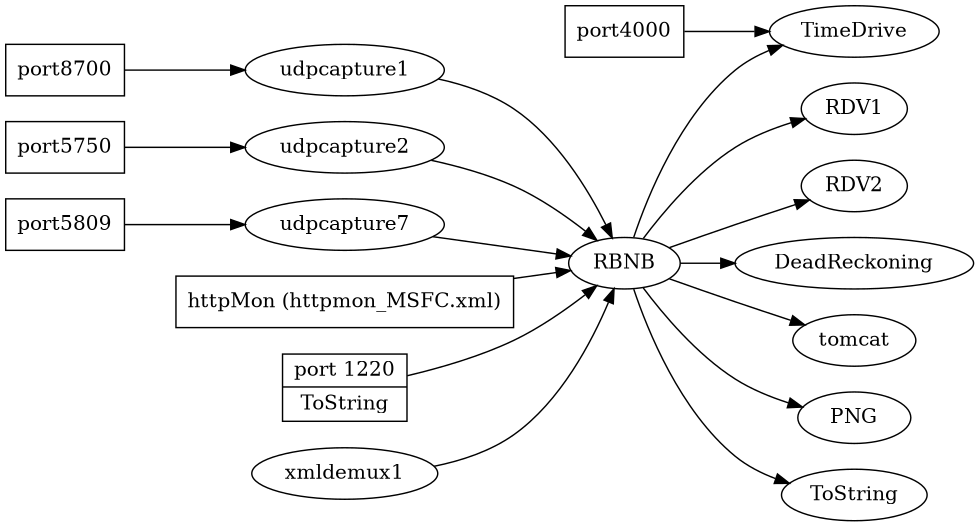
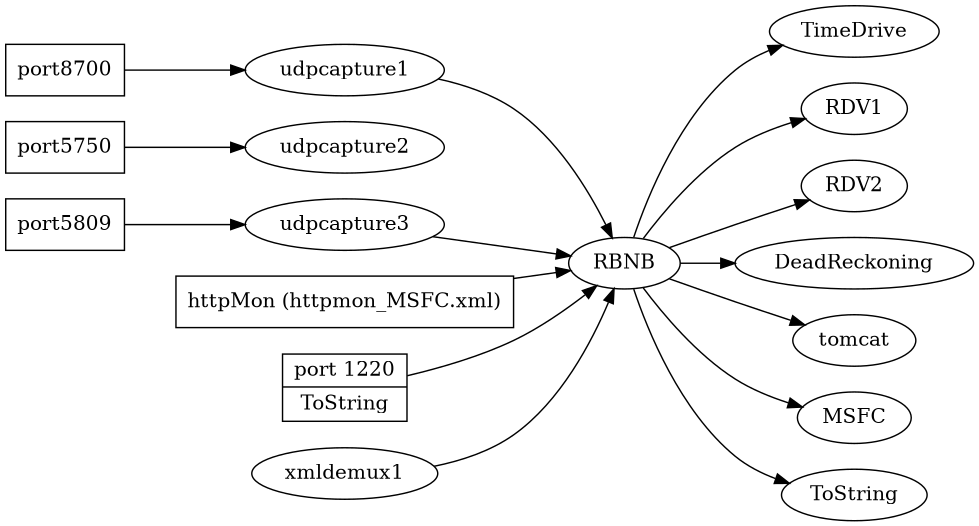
node "port4000": removed
edge "udpcapture2" -> "RBNB": removed
node "udpcapture7": label "udpcapture7" -> "udpcapture3"
node "PNG": label "PNG" -> "MSFC"
